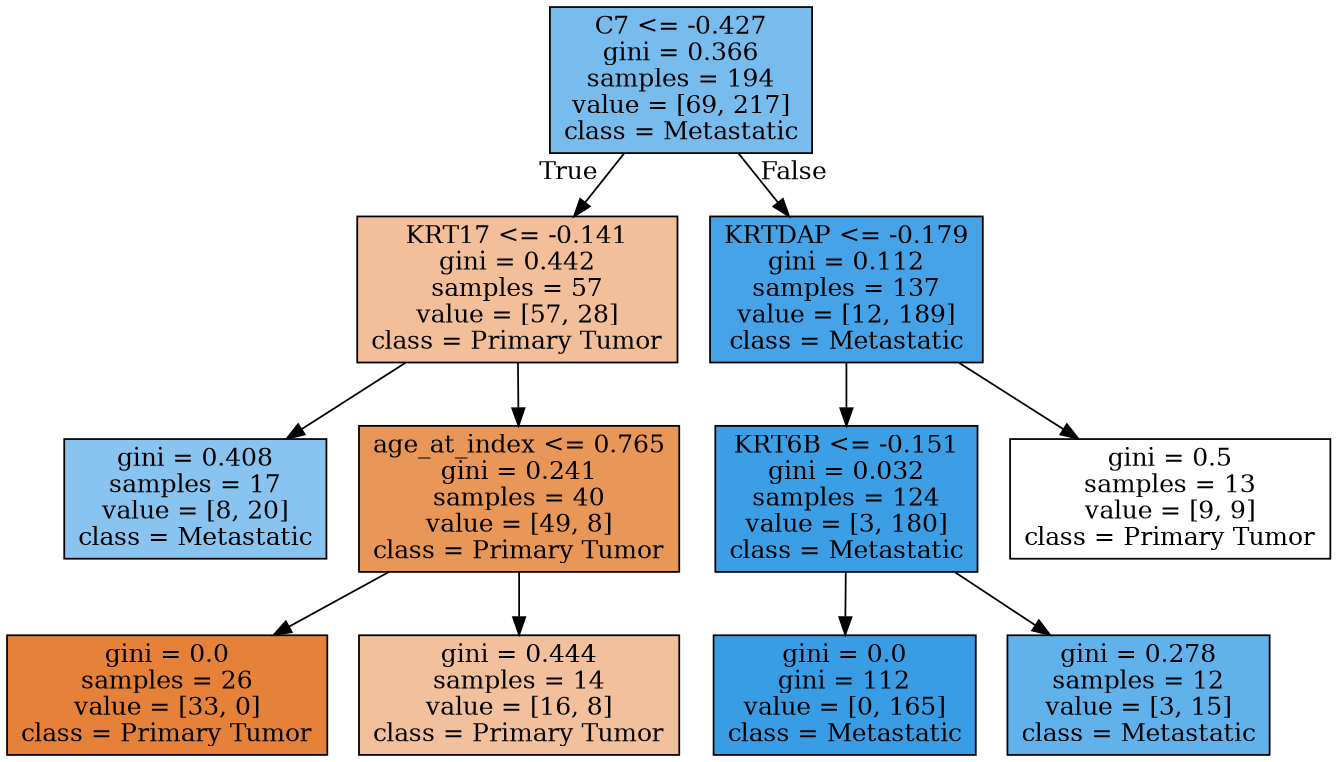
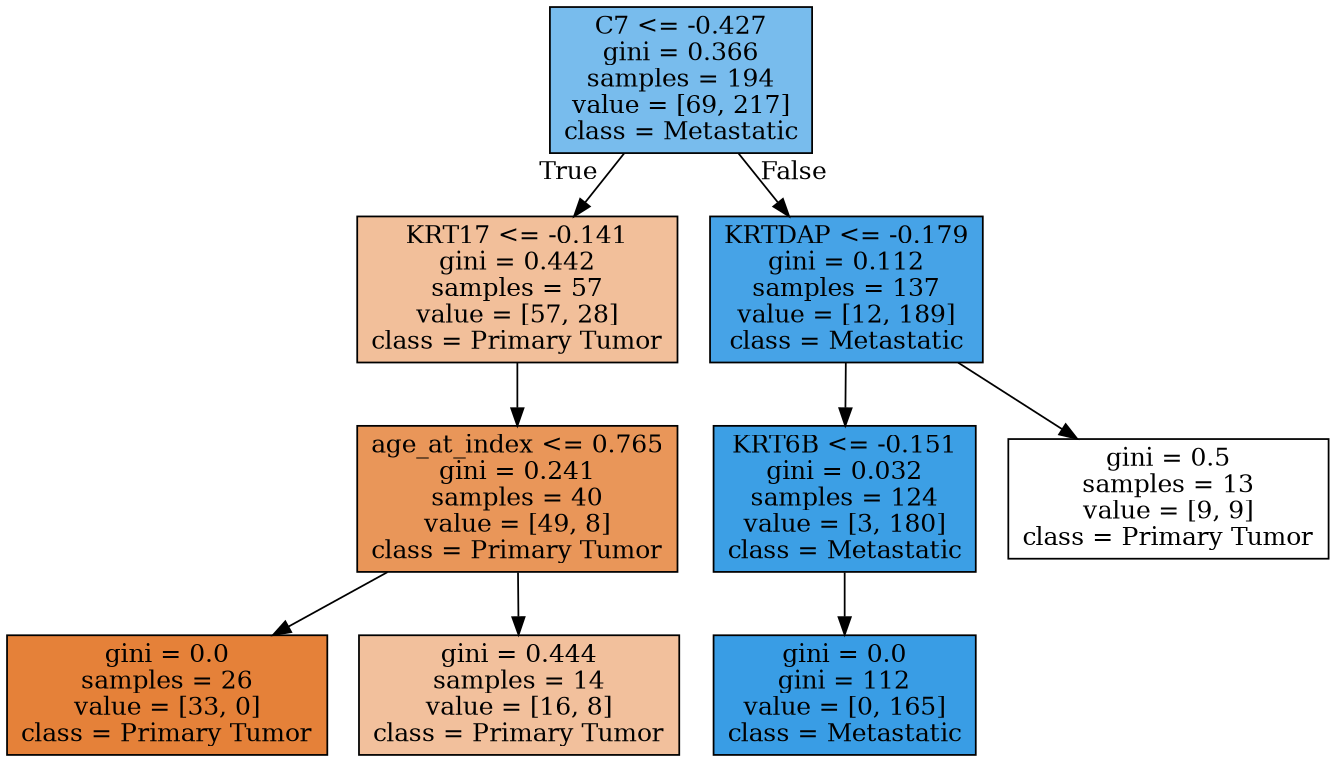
node "gini = 0.408 samples = 17 value = [8, 20] class = Metastatic": removed
node "gini = 0.278 samples = 12 value = [3, 15] class = Metastatic": removed
